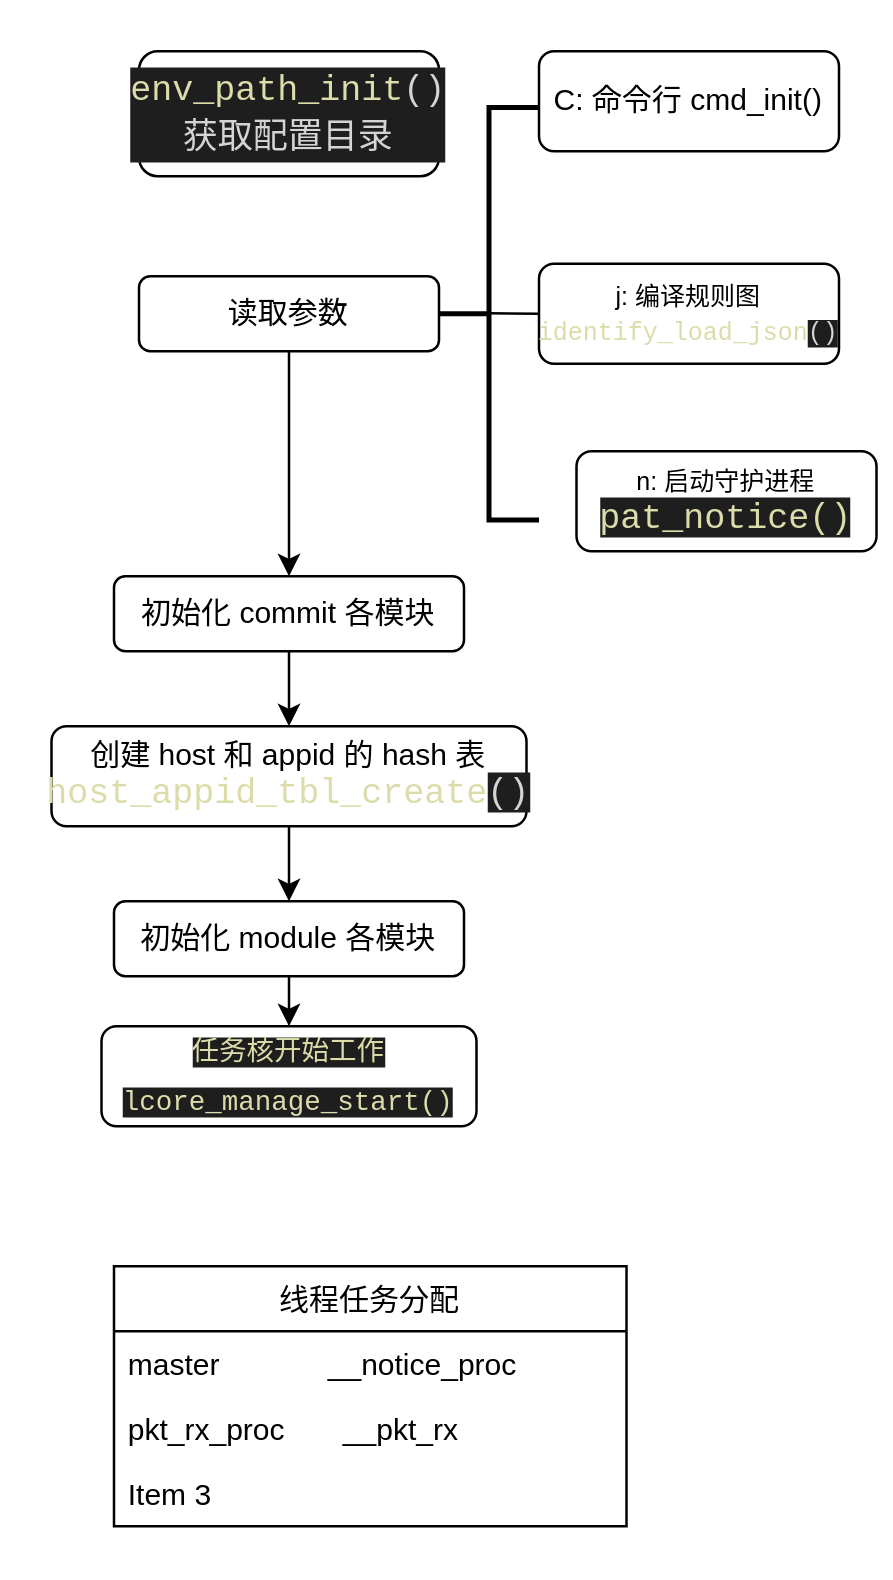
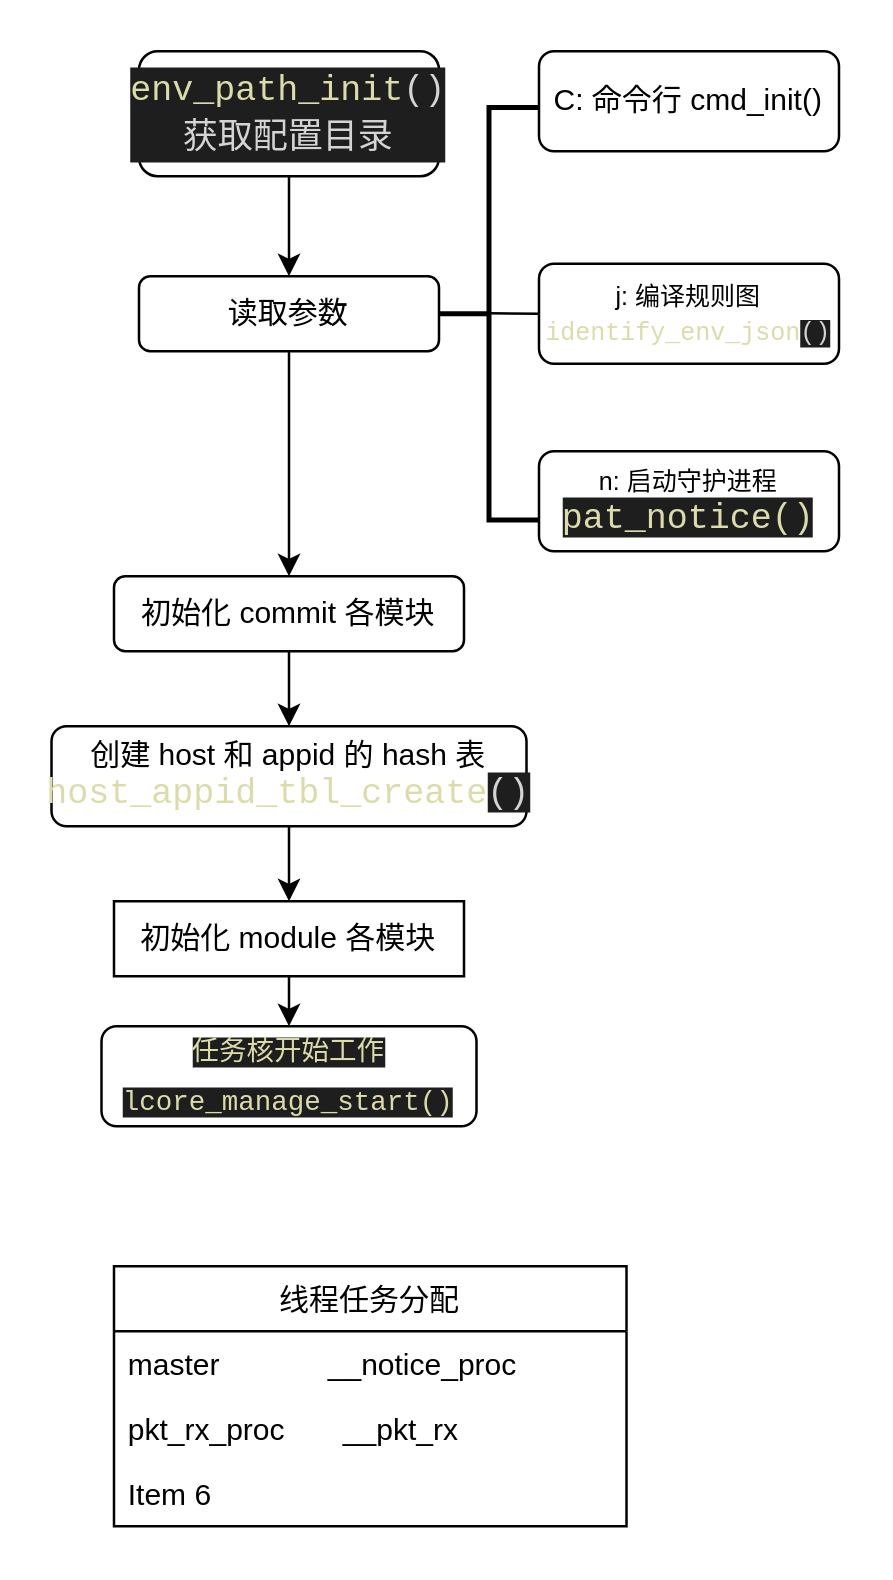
edge "env_path_init() 获取配置目录" -> "读取参数": added
node "j: 编译规则图identify_load_json()": label "j: 编译规则图identify_load_json()" -> "j: 编译规则图identify_env_json()"
node "n: 启动守护进程pat_notice()": moved (726, 501) -> (689, 501)
node "初始化 module 各模块": shape rounded rectangle -> rectangle
node "Item 3": label "Item 3" -> "Item 6"
